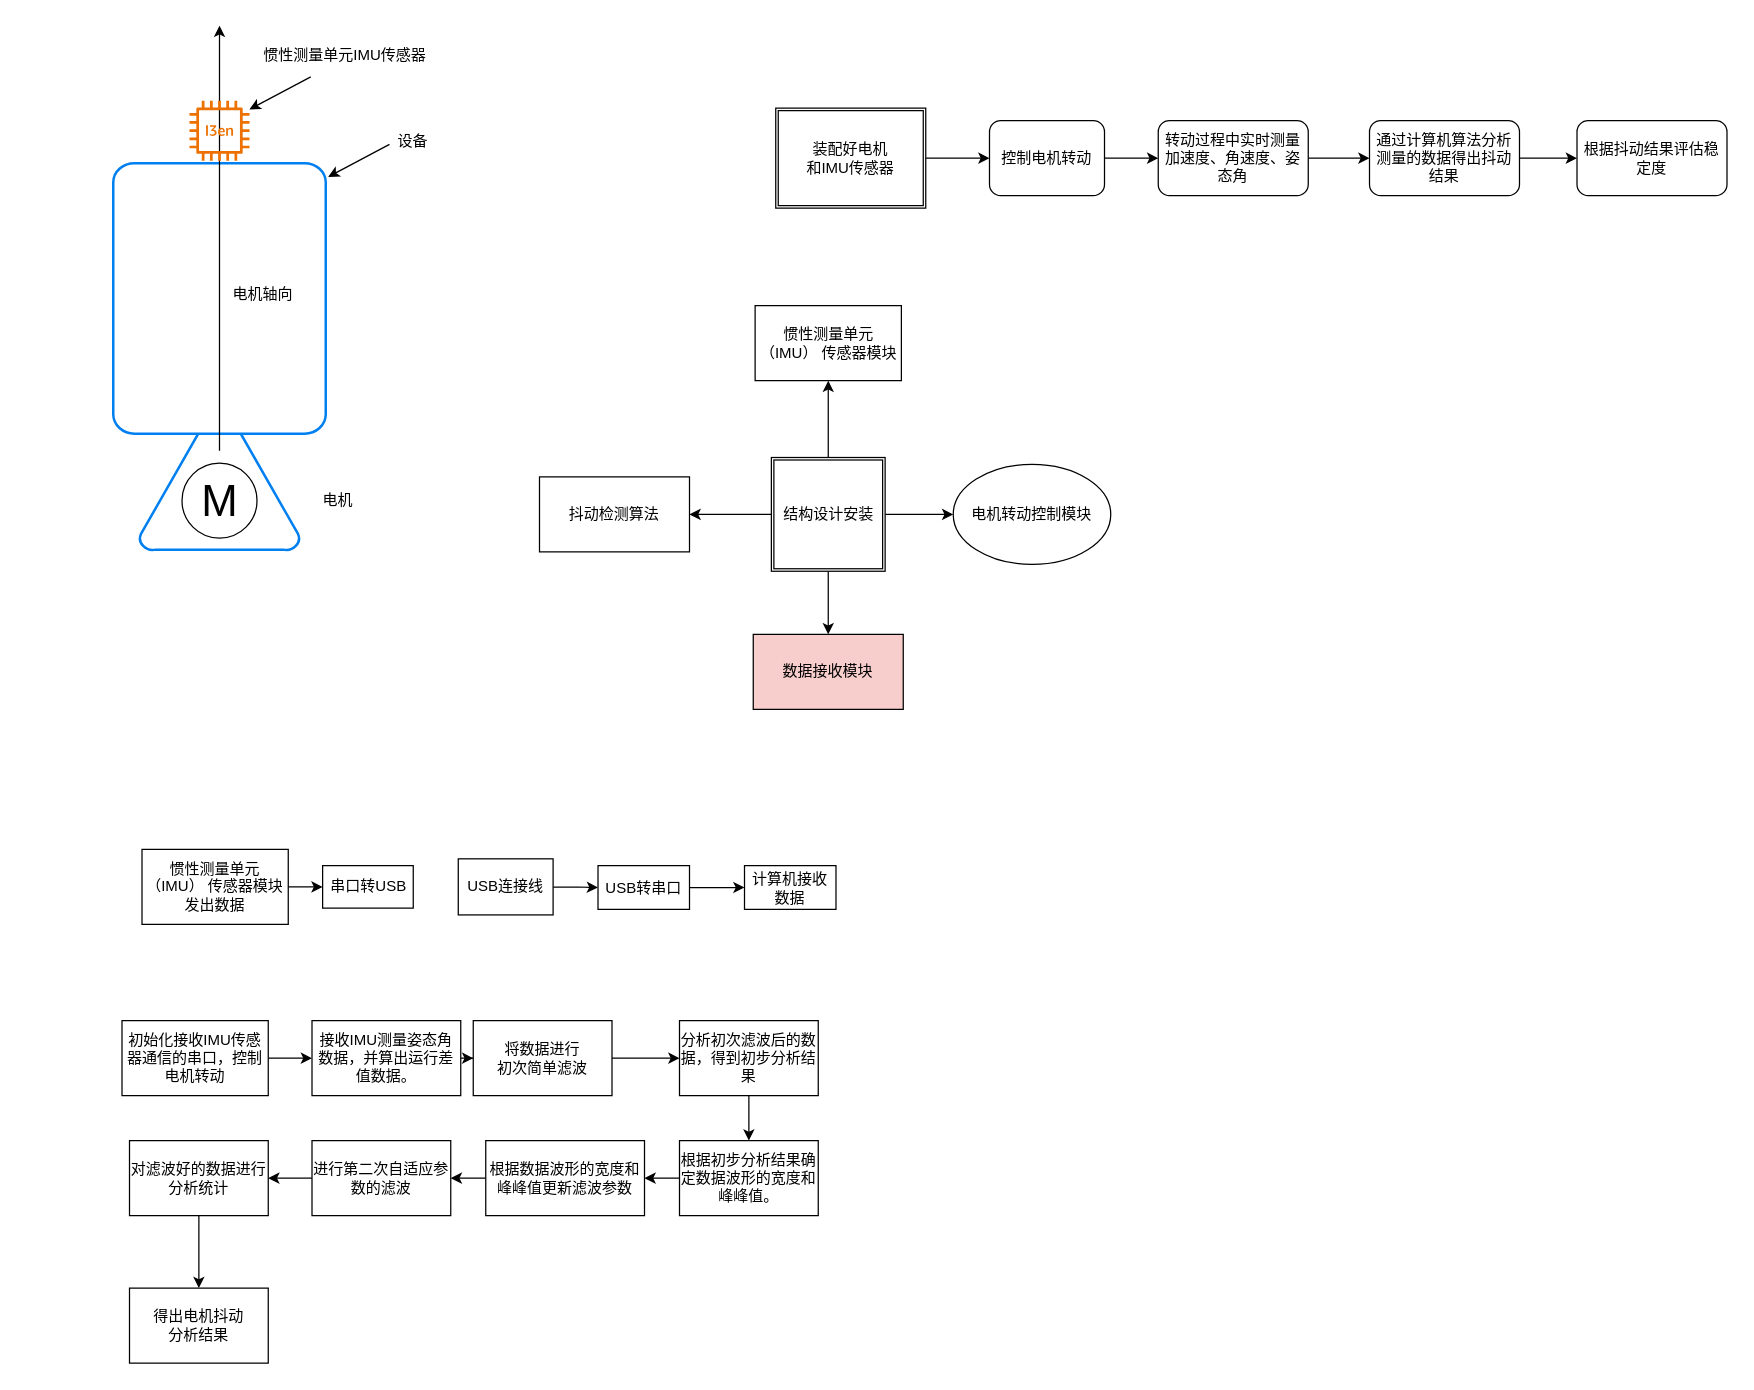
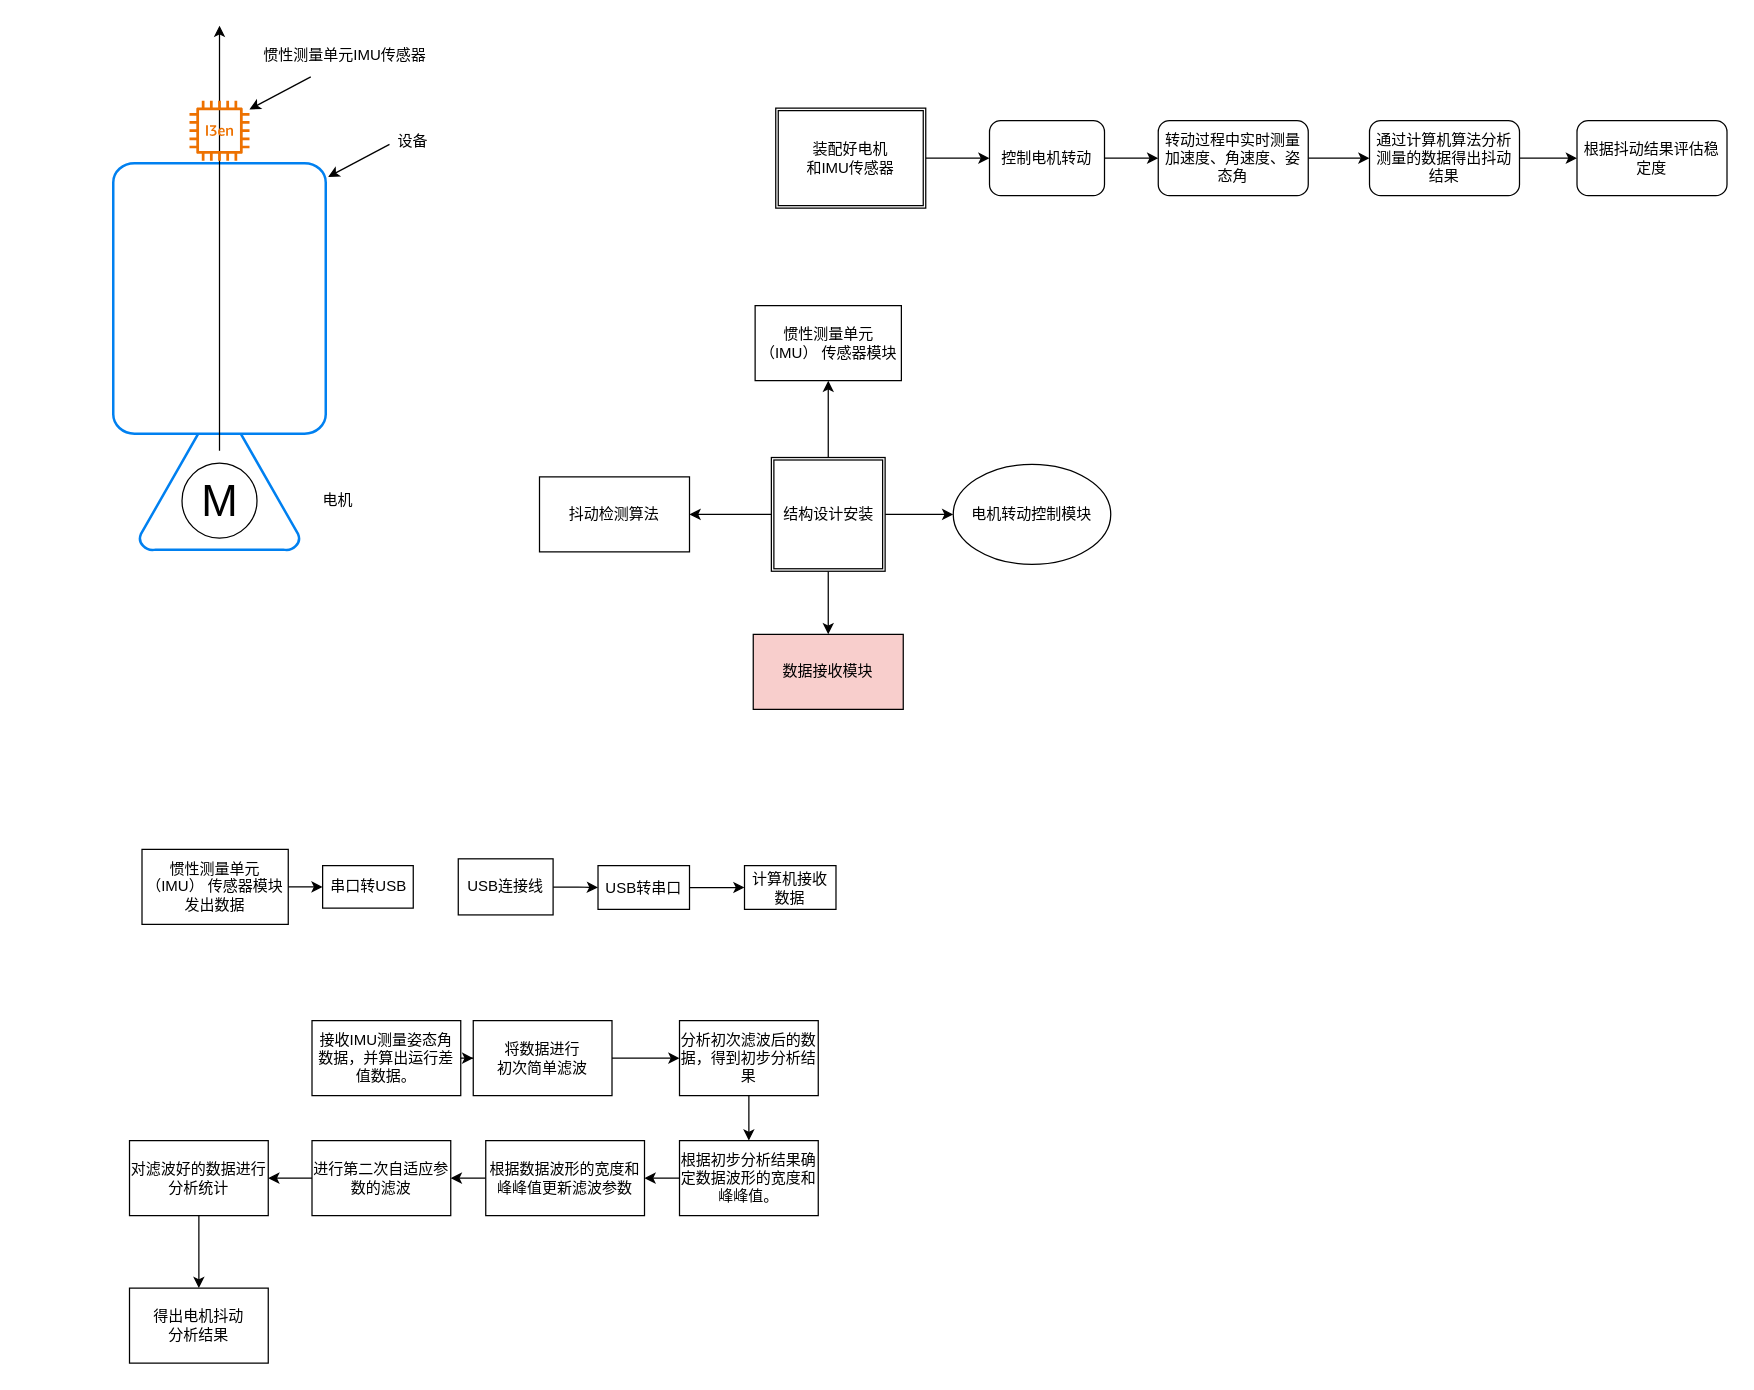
node "电机轴向": removed
node "初始化接收IMU传感器通信的串口，控制电机转动": removed
edge "初始化接收IMU传感器通信的串口，控制电机转动" -> "接收IMU测量姿态角数据，并算出运行差值数据。": removed
